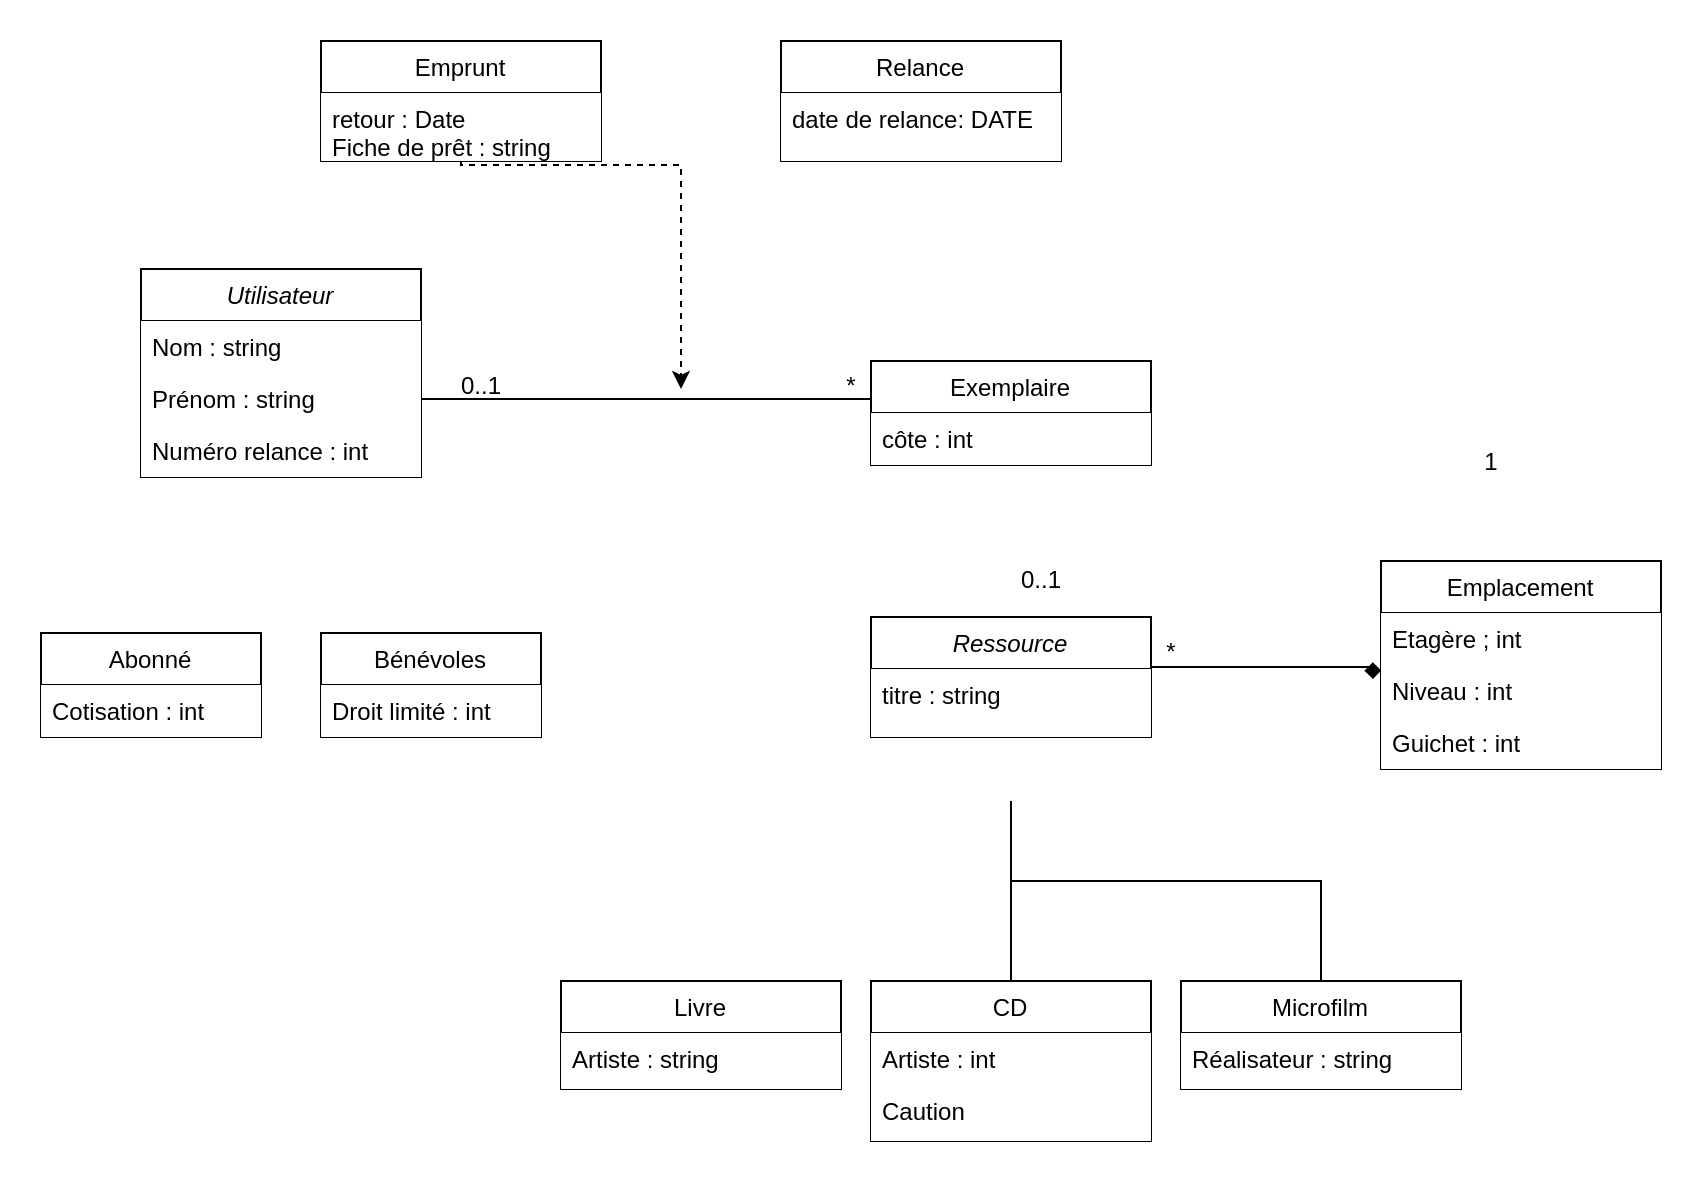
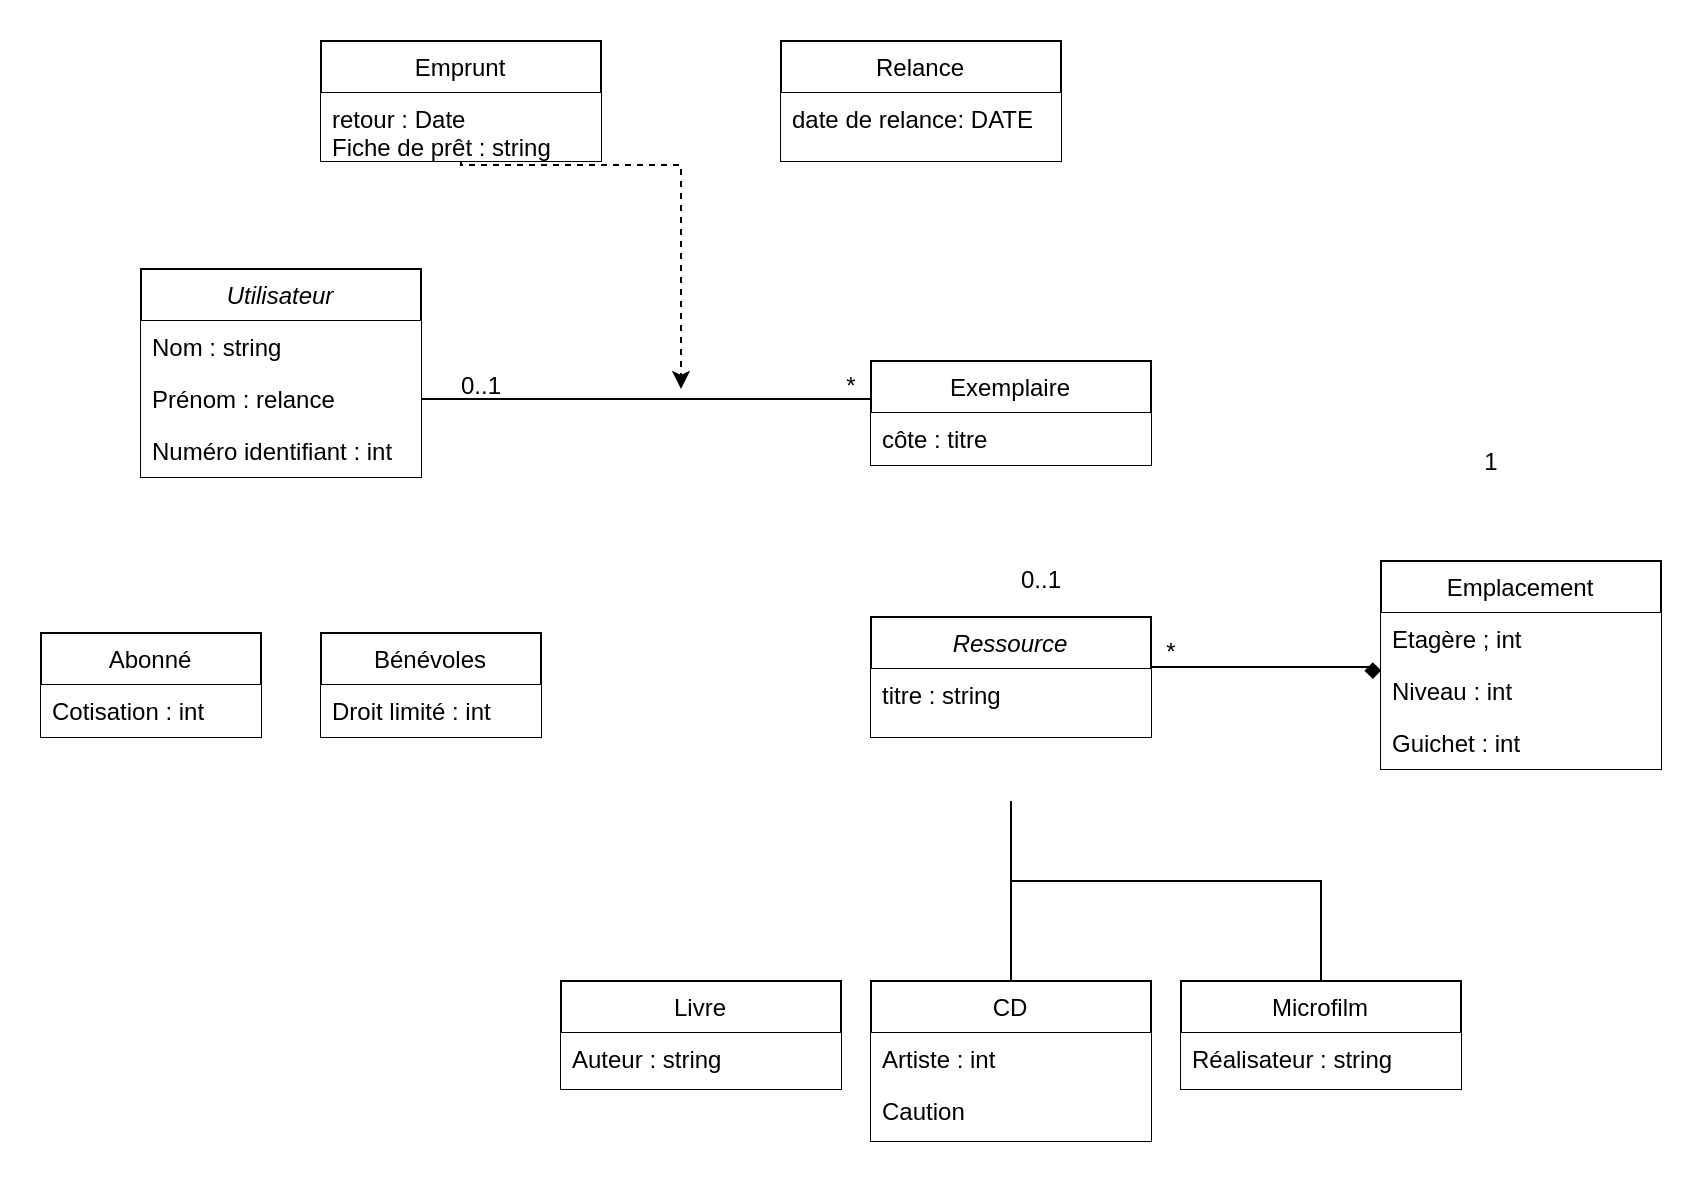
node "Prénom : string": label "Prénom : string" -> "Prénom : relance"
node "côte : int": label "côte : int" -> "côte : titre"
node "Numéro relance : int": label "Numéro relance : int" -> "Numéro identifiant : int"
node "Artiste : string": label "Artiste : string" -> "Auteur : string"
